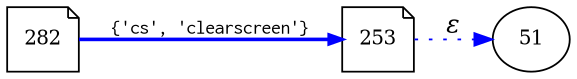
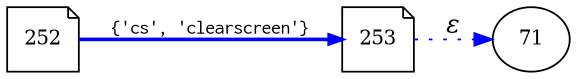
node "282": label "282" -> "252"
node "51": label "51" -> "71"
